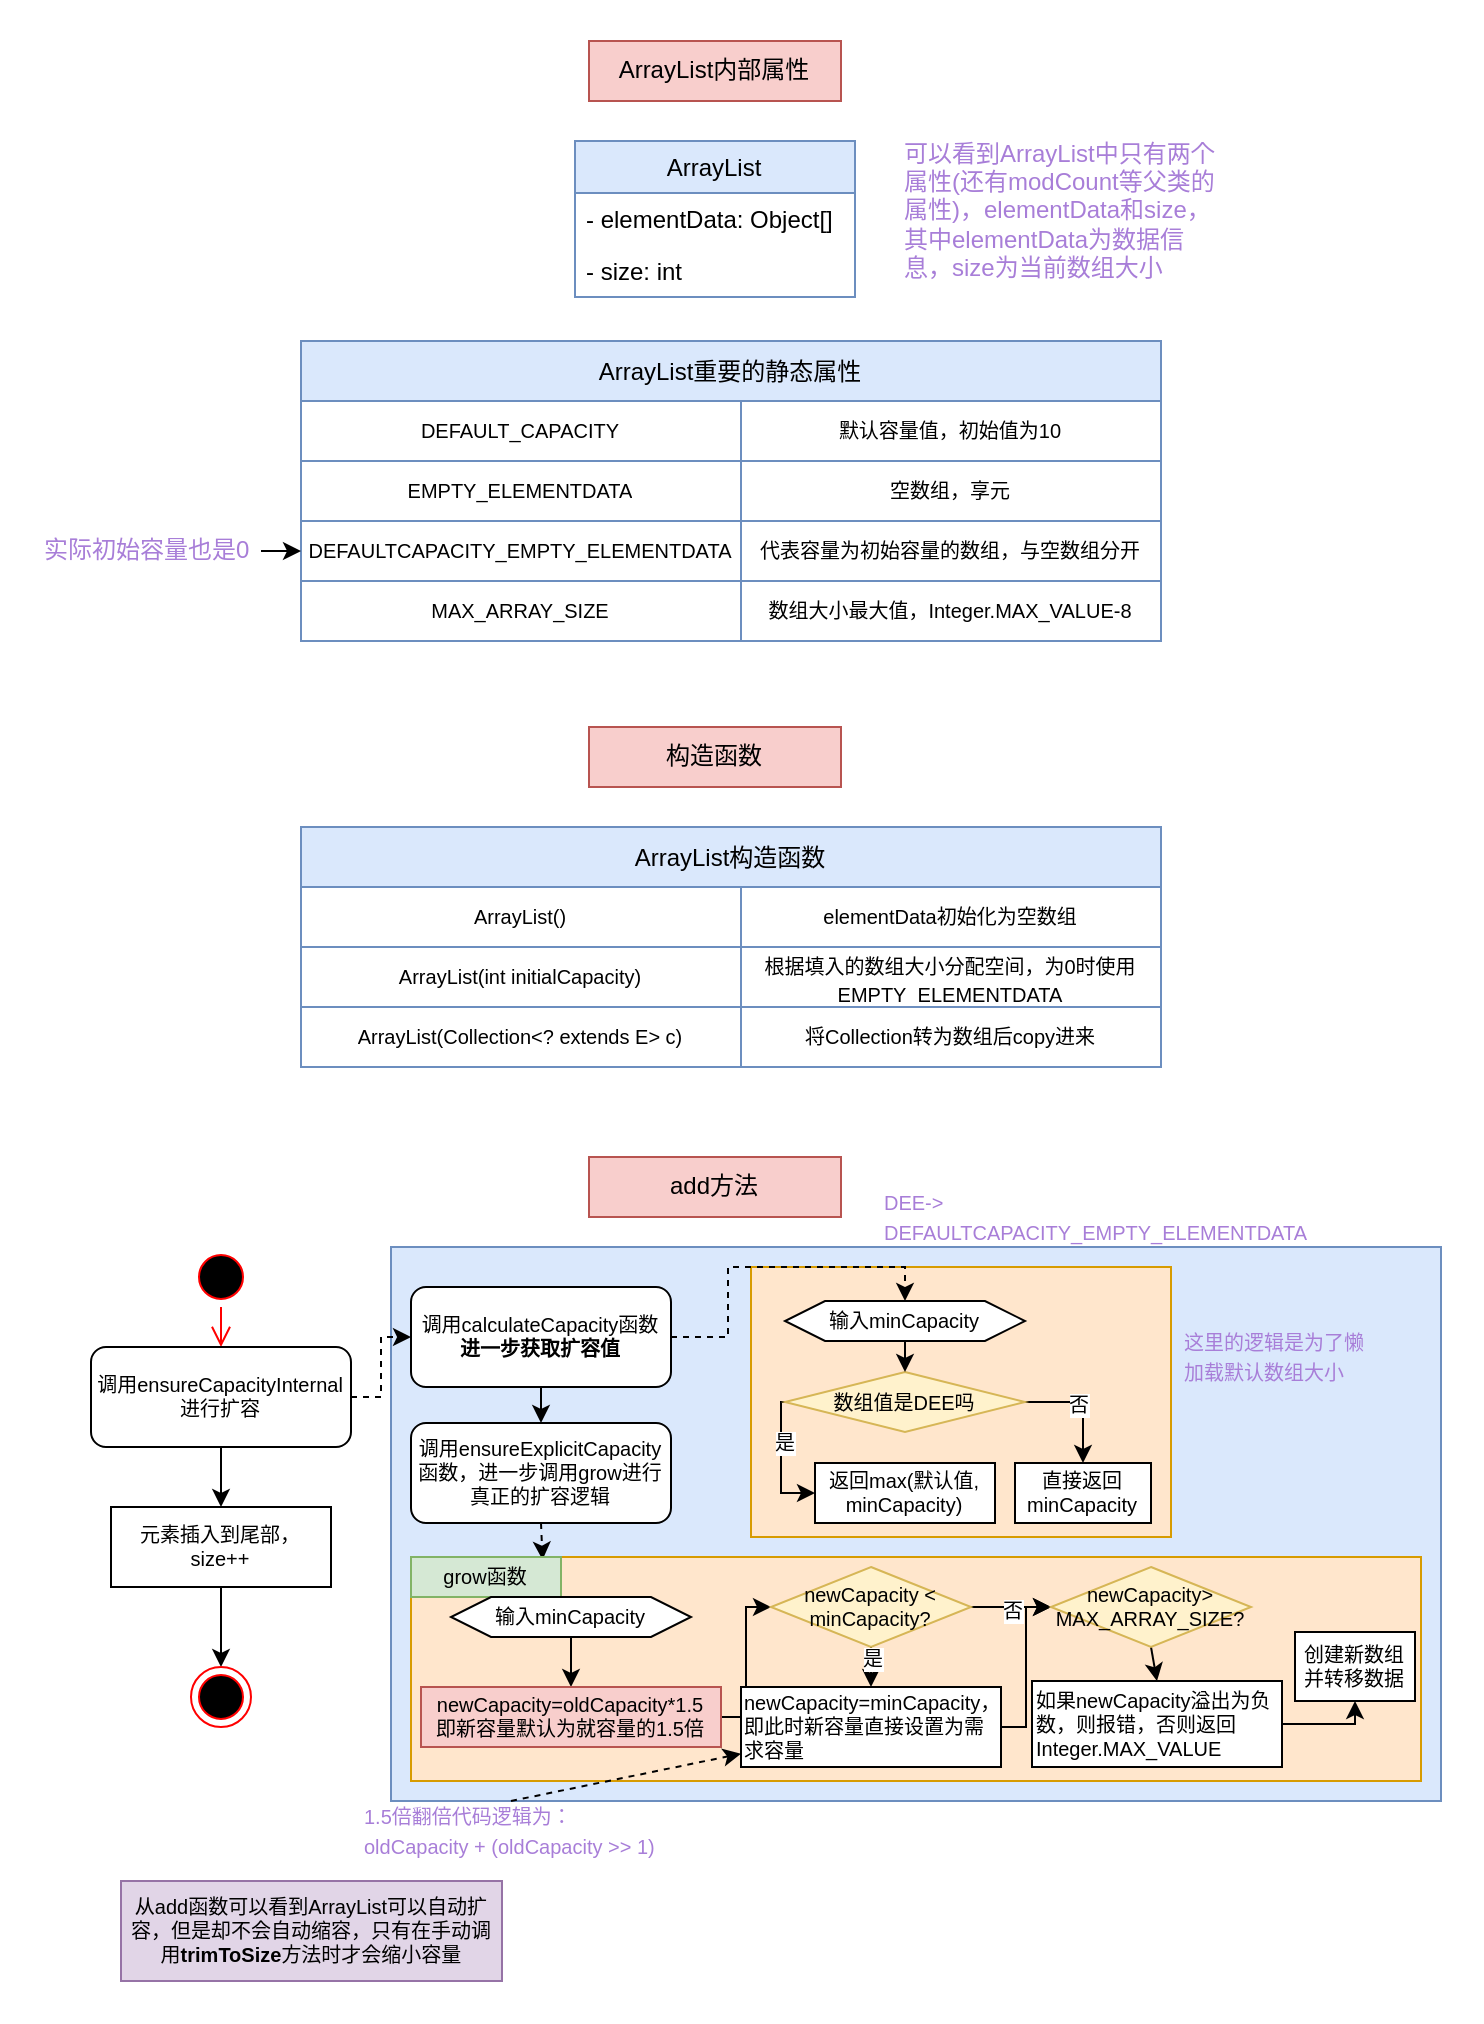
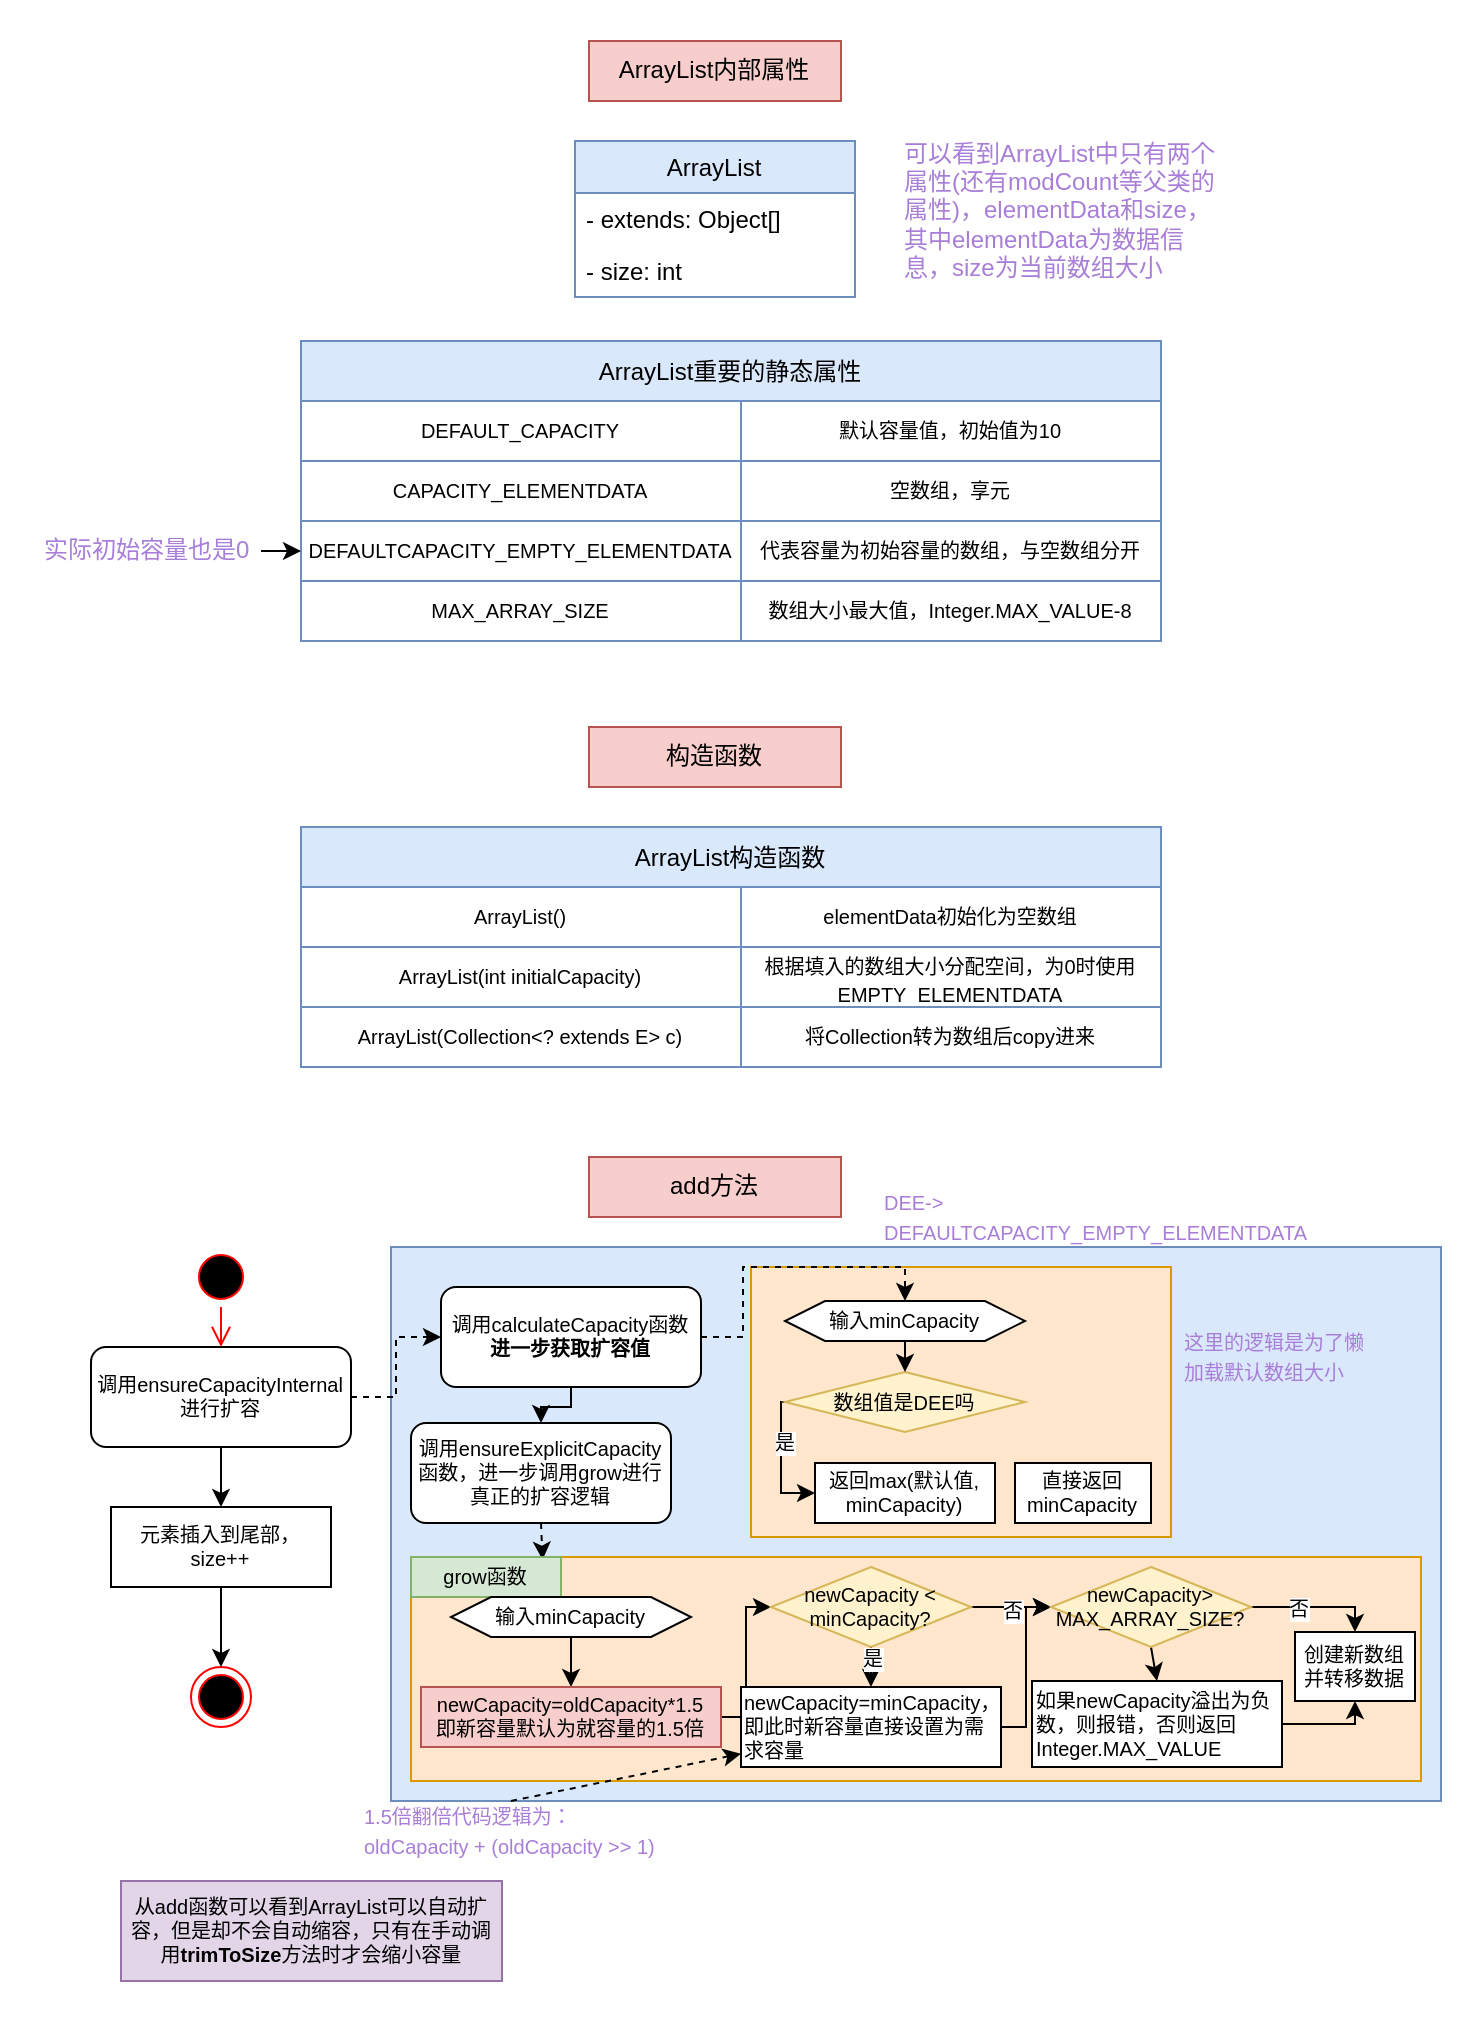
node "- elementData: Object[]": label "- elementData: Object[]" -> "- extends: Object[]"
node "EMPTY_ELEMENTDATA": label "EMPTY_ELEMENTDATA" -> "CAPACITY_ELEMENTDATA"
node "调用calculateCapacity函数进一步获取扩容值": moved (541, 1337) -> (571, 1337)
edge "数组值是DEE吗" -> "直接返回minCapacity": removed, label "否"
edge "newCapacity> MAX_ARRAY_SIZE?" -> "创建新数组并转移数据": added, label "否"
